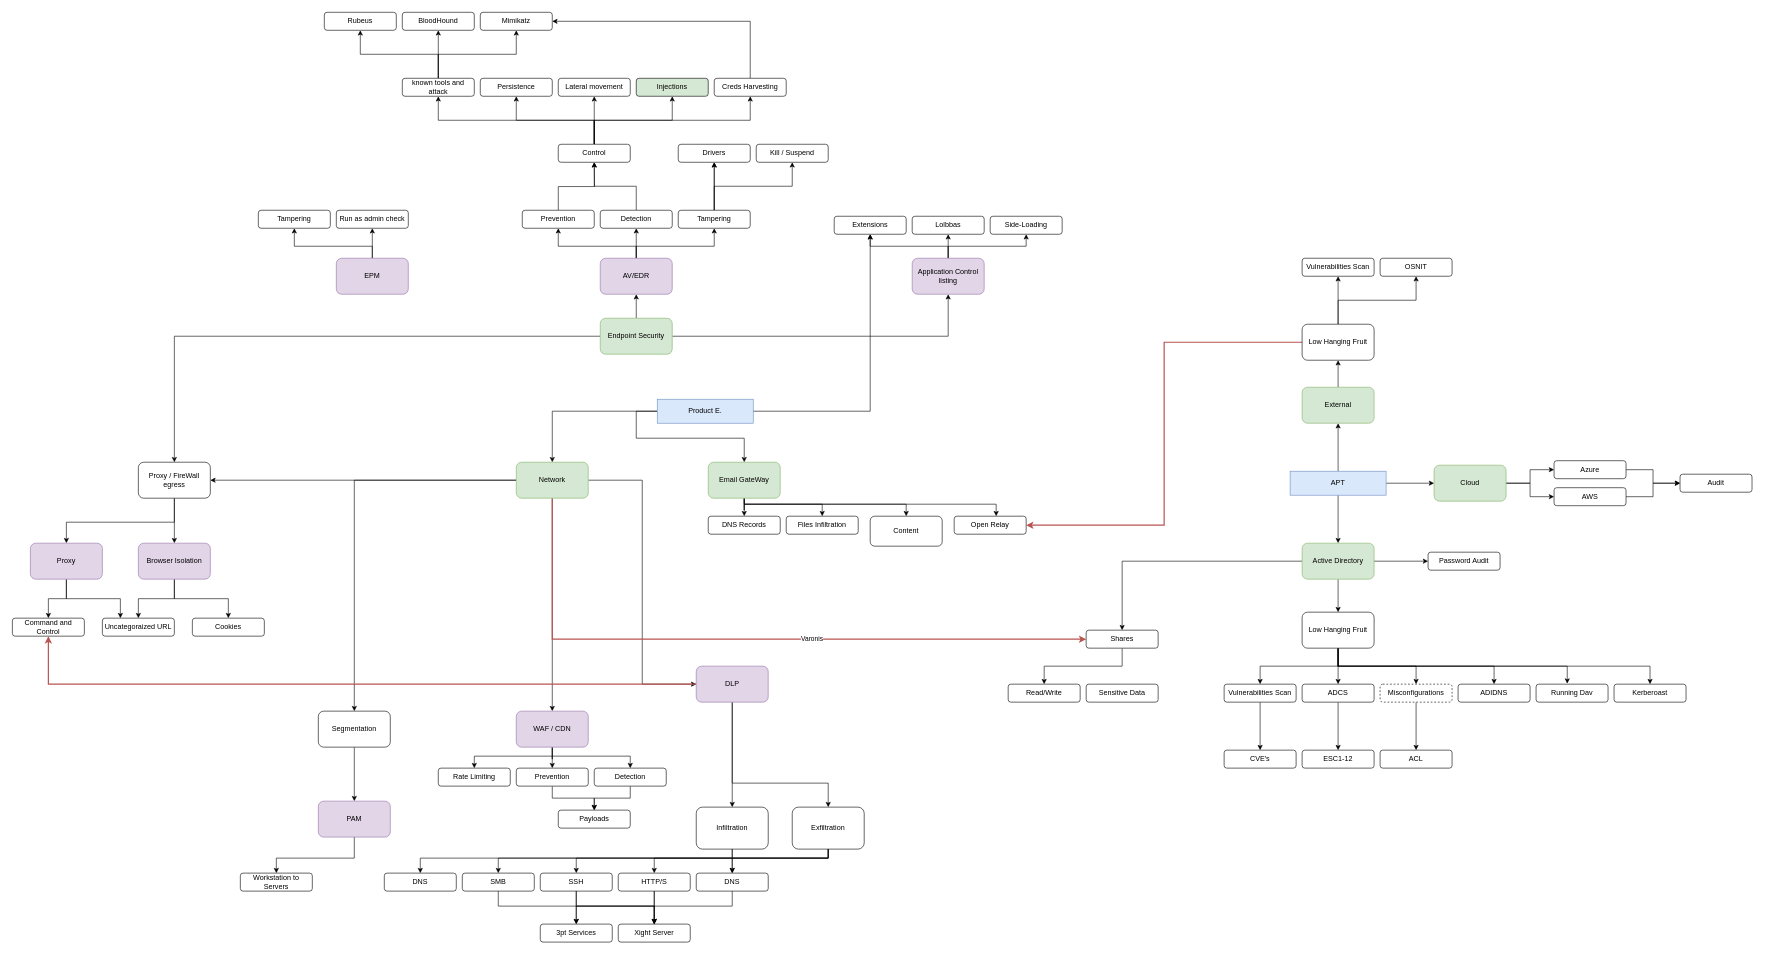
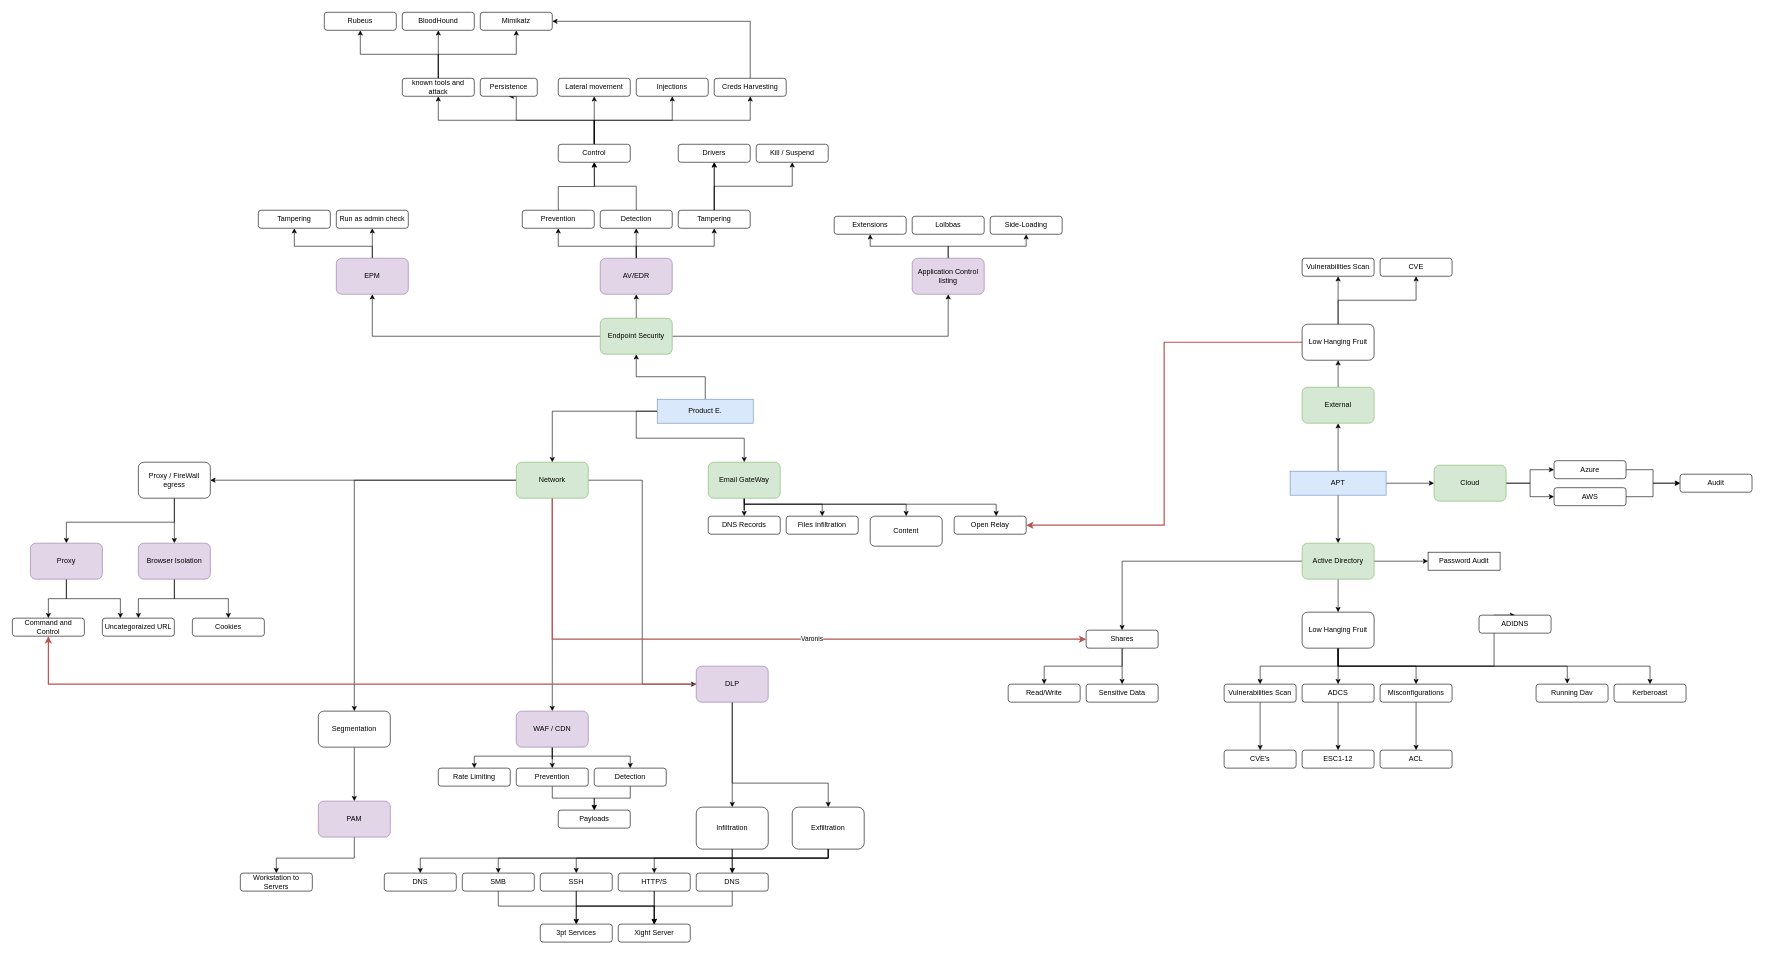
node "Persistence": size 72x18 -> 57x18
node "Injections": fillcolor #d5e8d4 -> #ffffff
edge "Application Control listing" -> "Lolbbas": removed
node "OSNIT": label "OSNIT" -> "CVE"
edge "Product E." -> "Extensions": now "Product E." -> "Endpoint Security"
edge "Endpoint Security" -> "Proxy / FireWall egress": now "Endpoint Security" -> "EPM"
node "Password Audit": shape rounded rectangle -> rectangle
edge "Shares" -> "Sensitive Data": added
node "Misconfigurations": style dashed -> solid
node "ADIDNS": moved (1494, 693) -> (1515, 624)
